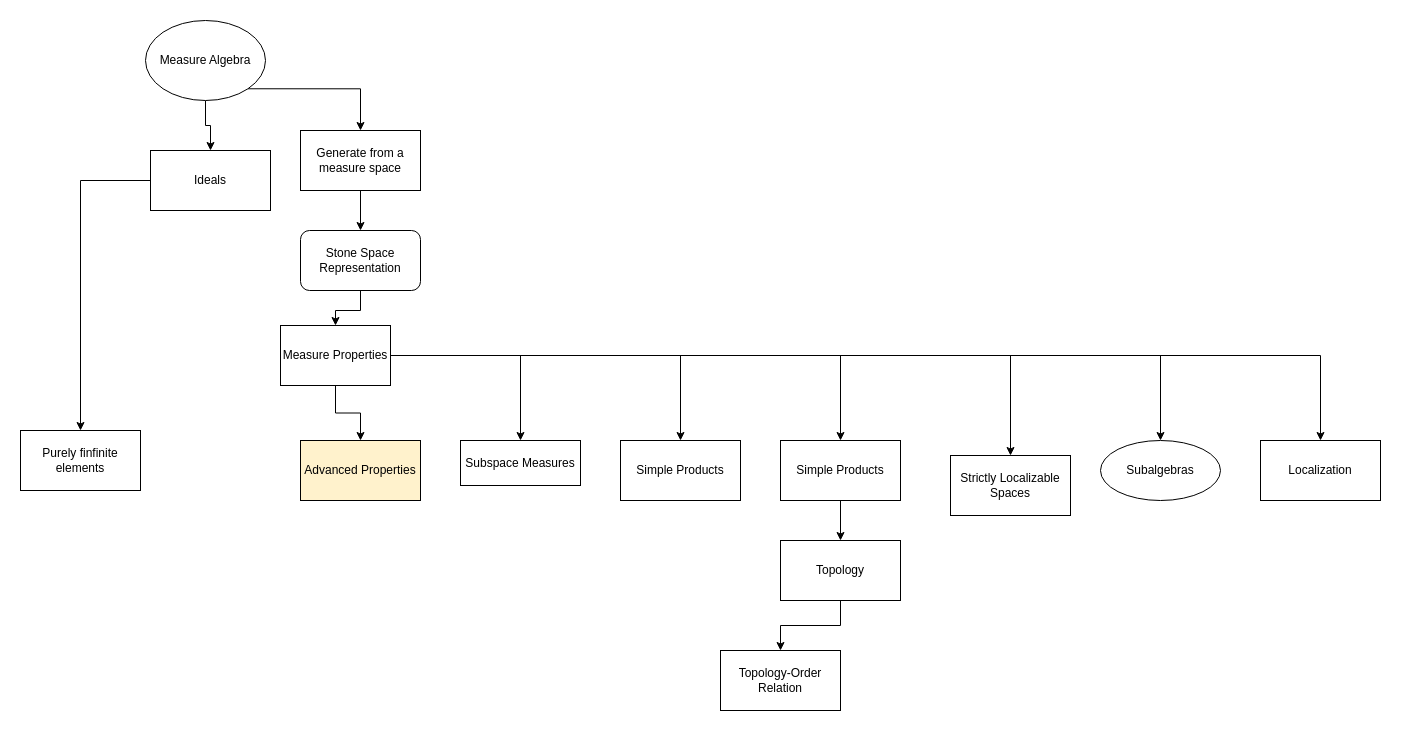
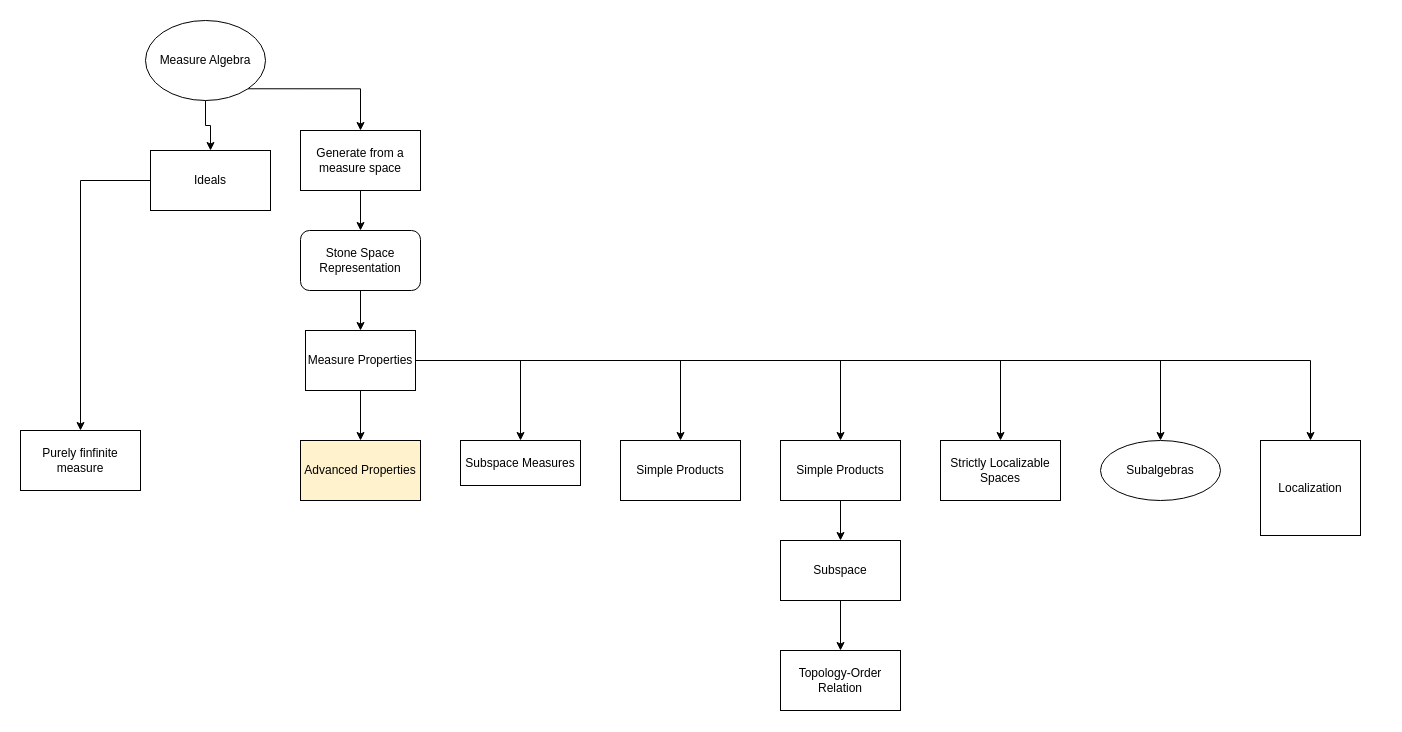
node "Measure Properties": moved (336, 356) -> (361, 361)
node "Purely finfinite elements": label "Purely finfinite elements" -> "Purely finfinite measure"
node "Localization": size 120x60 -> 100x95
node "Strictly Localizable Spaces": moved (1011, 486) -> (1001, 471)
node "Topology": label "Topology" -> "Subspace"
node "Topology-Order Relation": moved (781, 681) -> (841, 681)
